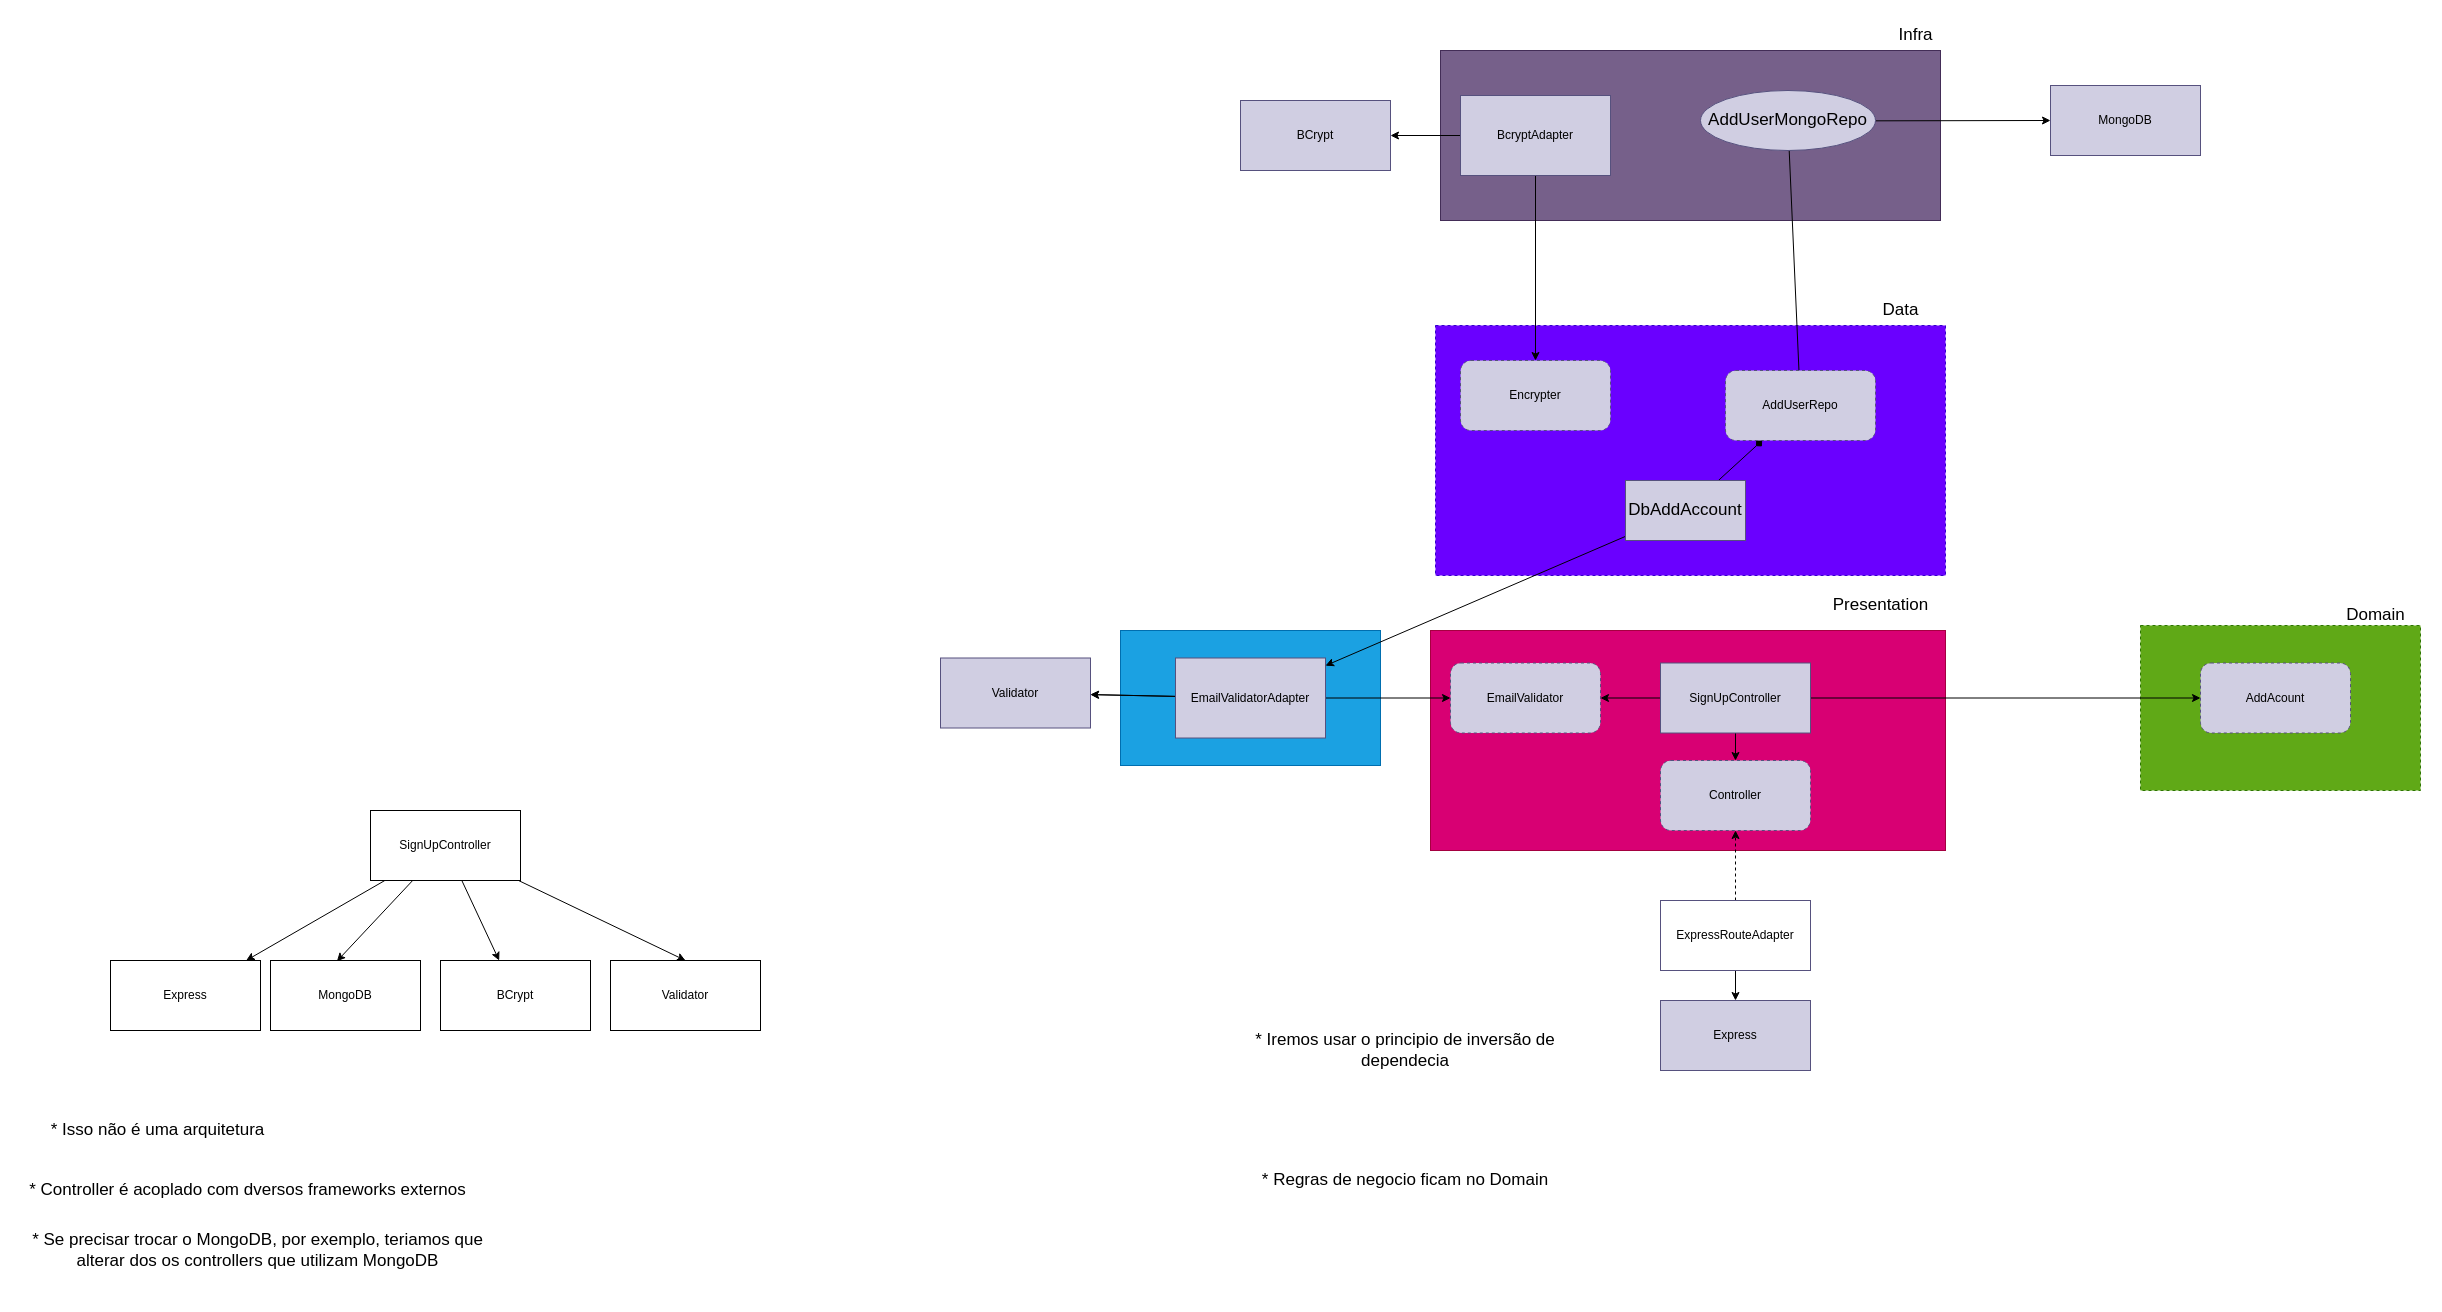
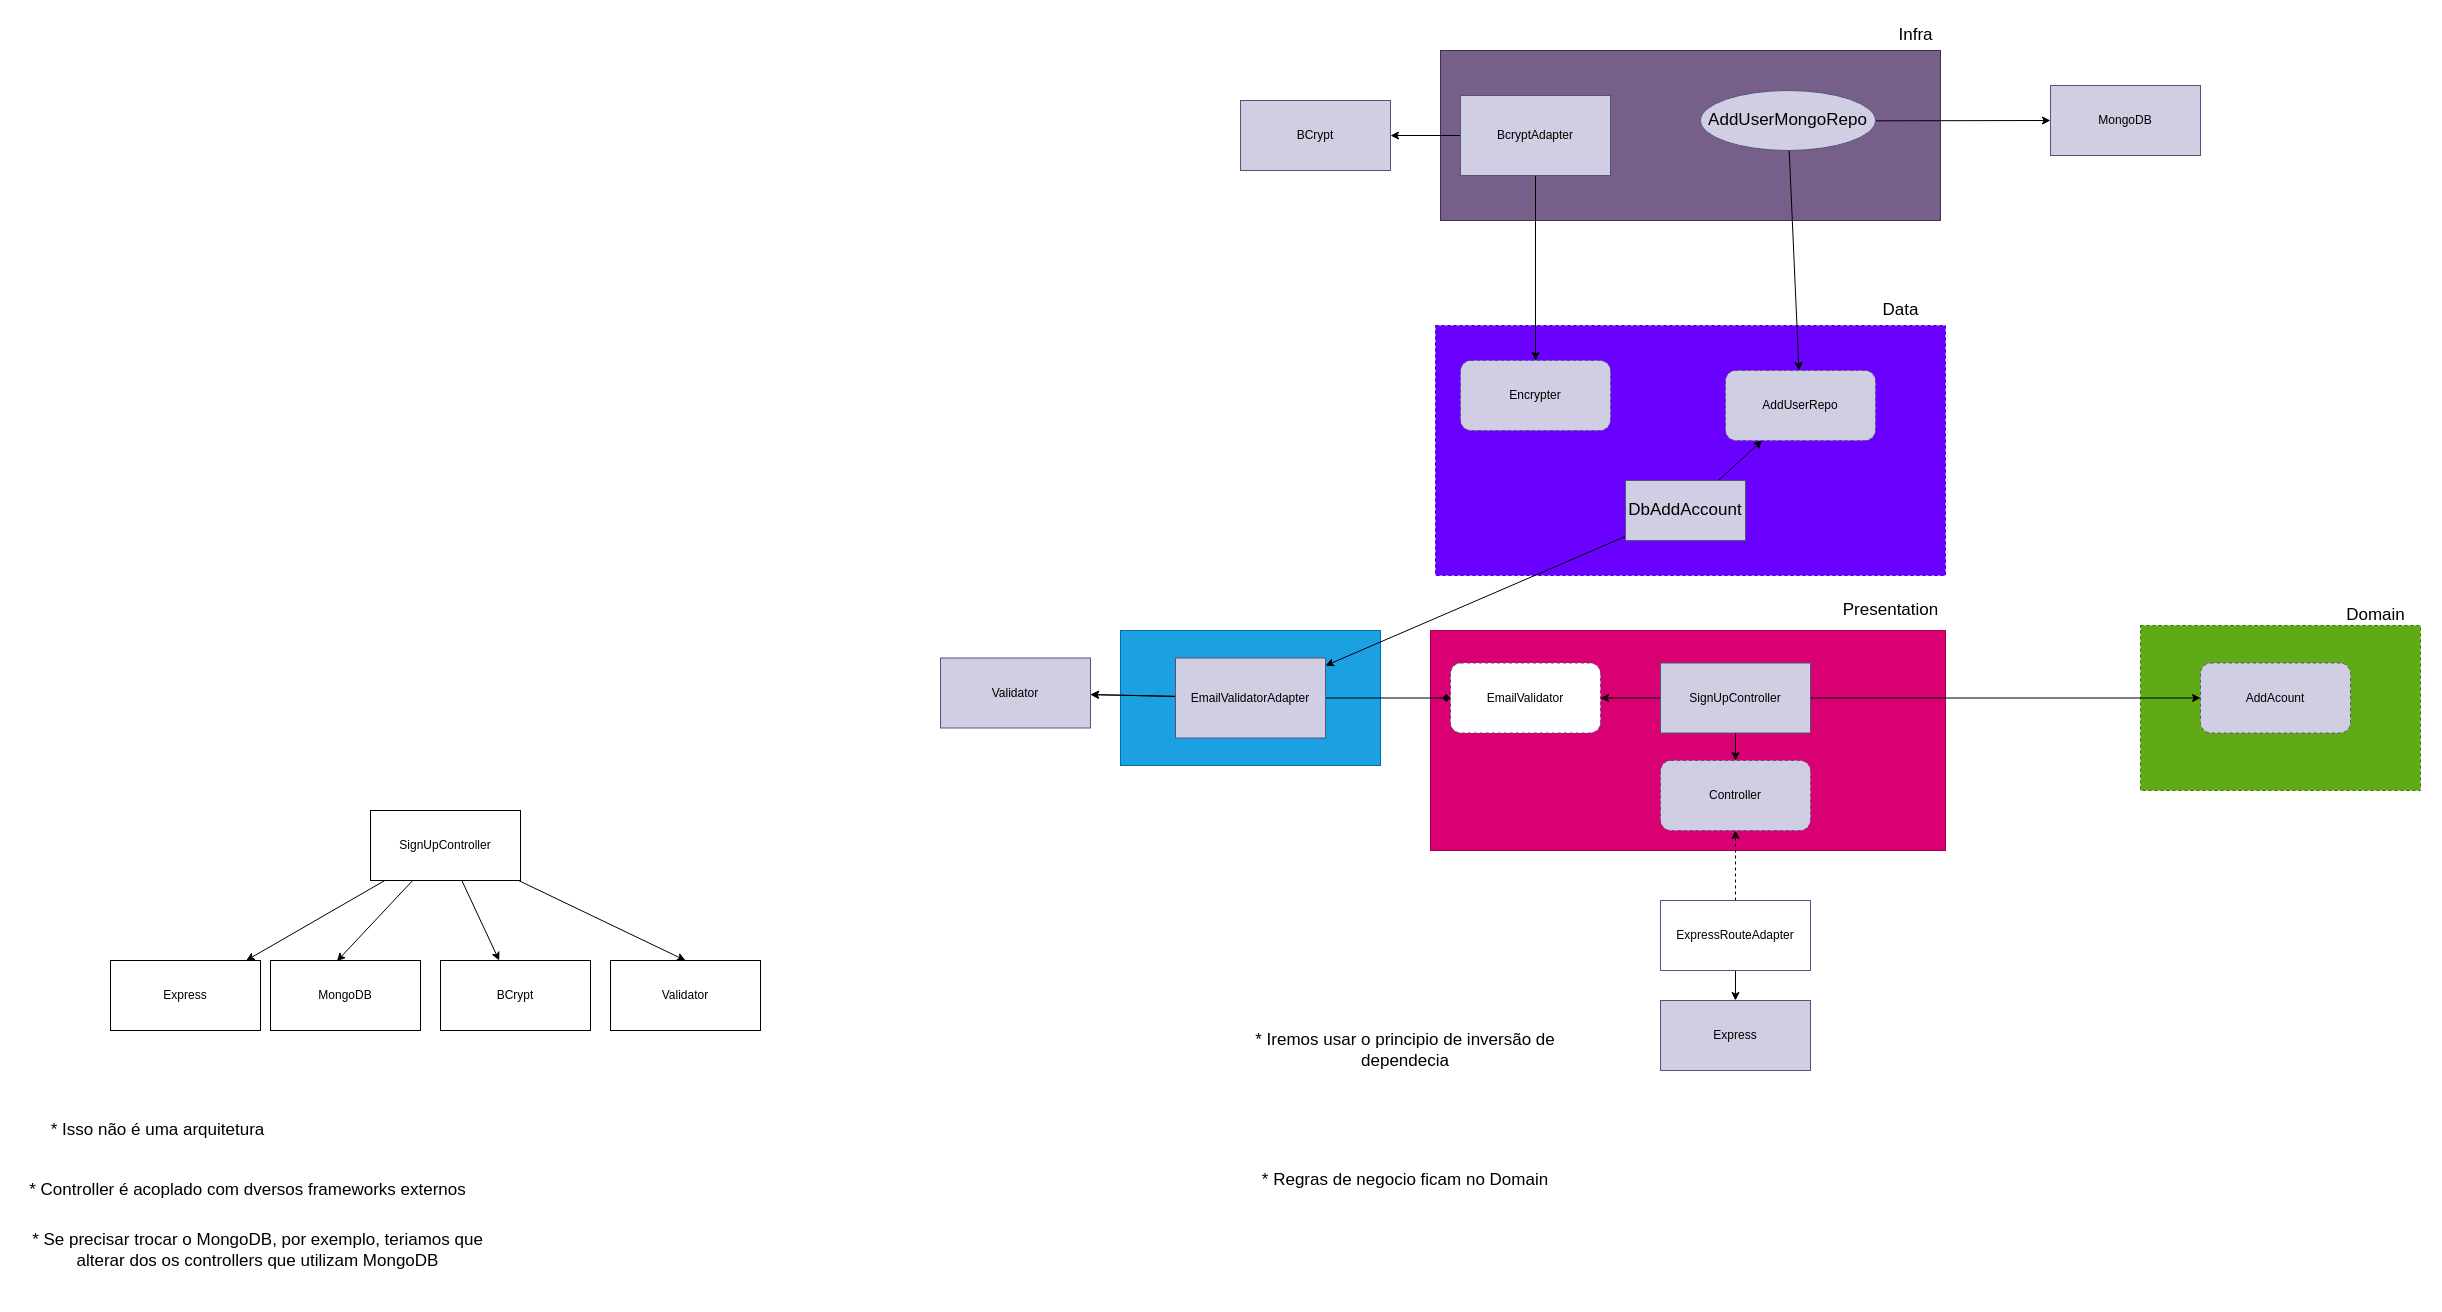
edge "AddUserMongoRepo" -- "AddUserRepo": arrowhead none -> classic
edge "DbAddAccount" -> "AddUserRepo": arrowhead diamond -> classic
node "Presentation": moved (1881, 606) -> (1891, 611)
edge "EmailValidatorAdapter" -> "EmailValidator": arrowhead classic -> diamond
node "EmailValidator": fillcolor #d0cee2 -> #ffffff
